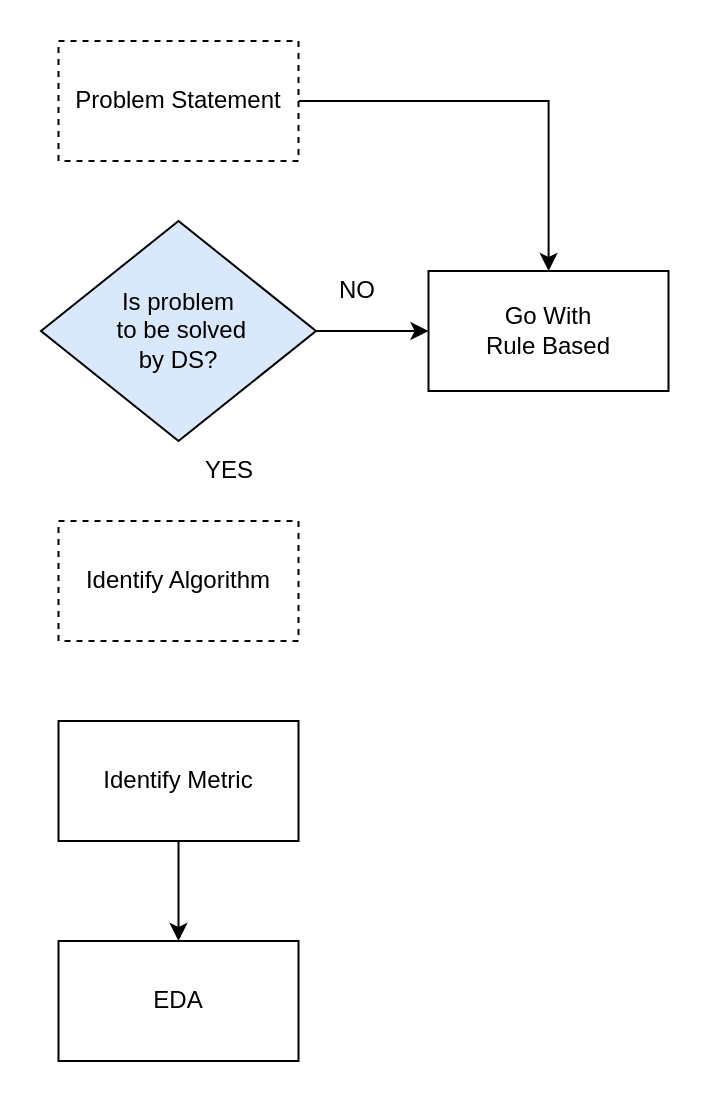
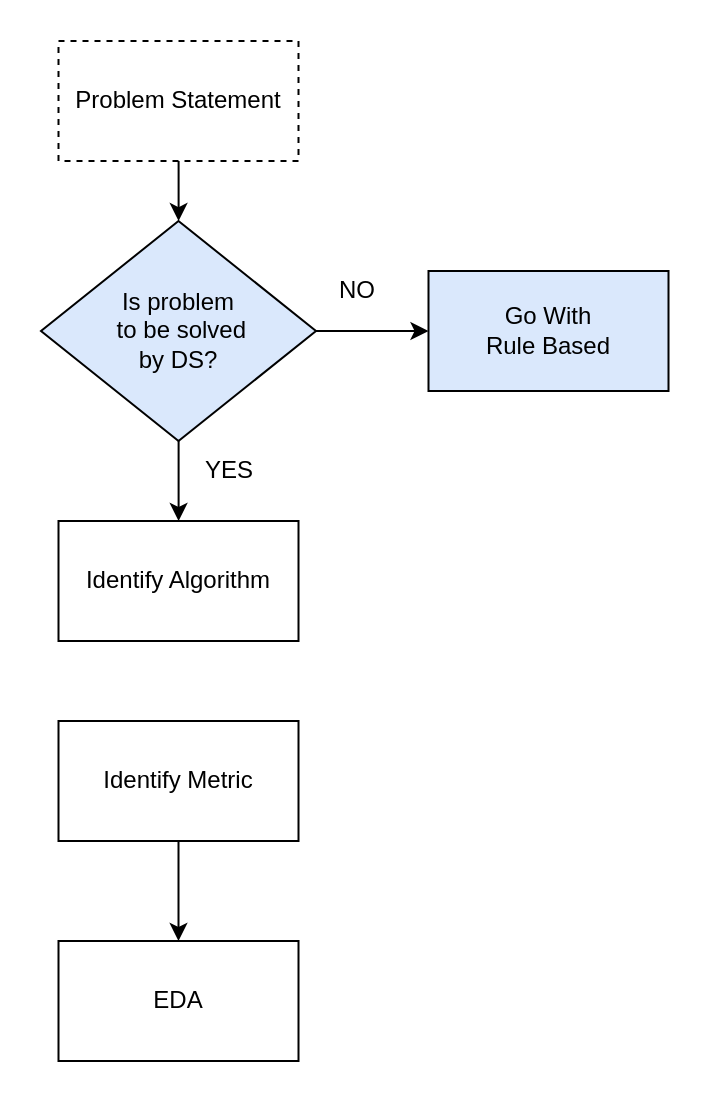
edge "Problem Statement" -> "Go With Rule Based": now "Problem Statement" -> "Is problem to be solved by DS?"
node "Go With Rule Based": fillcolor #ffffff -> #dae8fc
edge "Is problem to be solved by DS?" -> "Identify Algorithm": added
node "Identify Algorithm": style dashed -> solid
